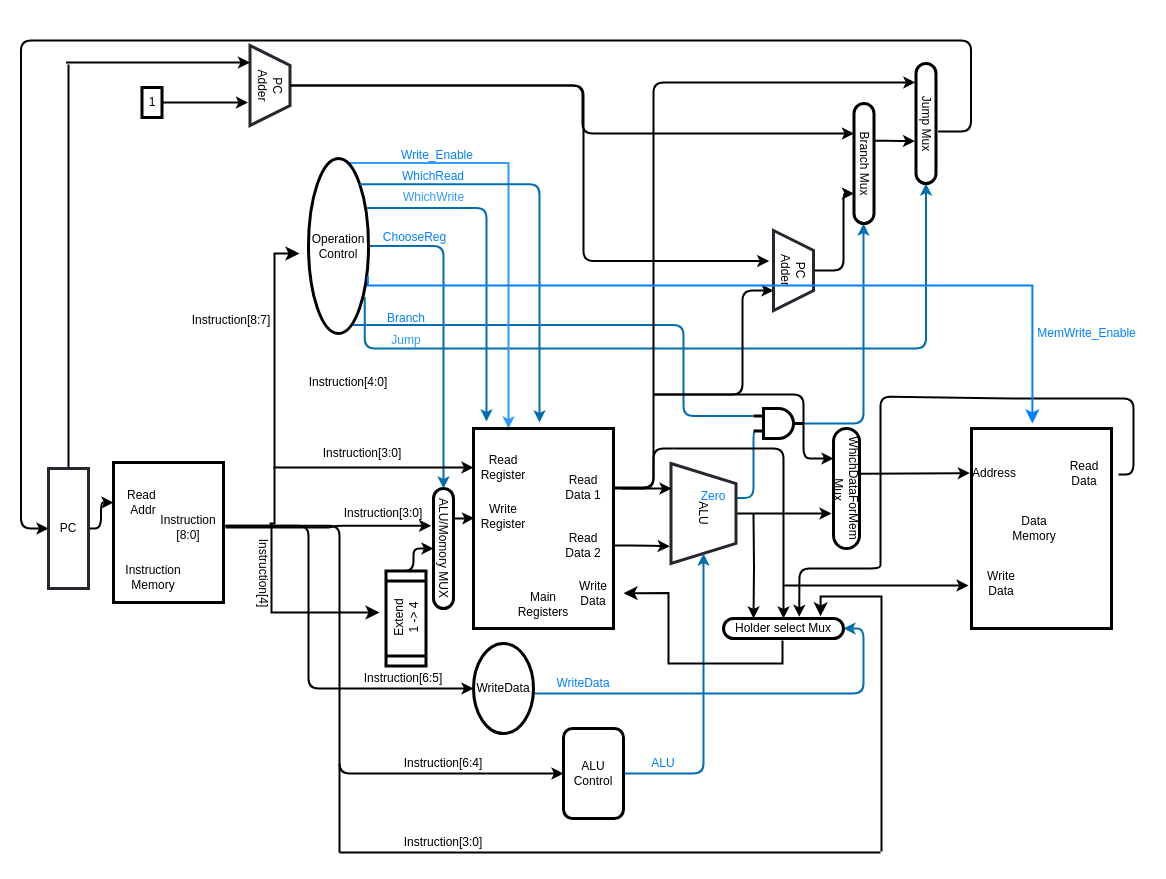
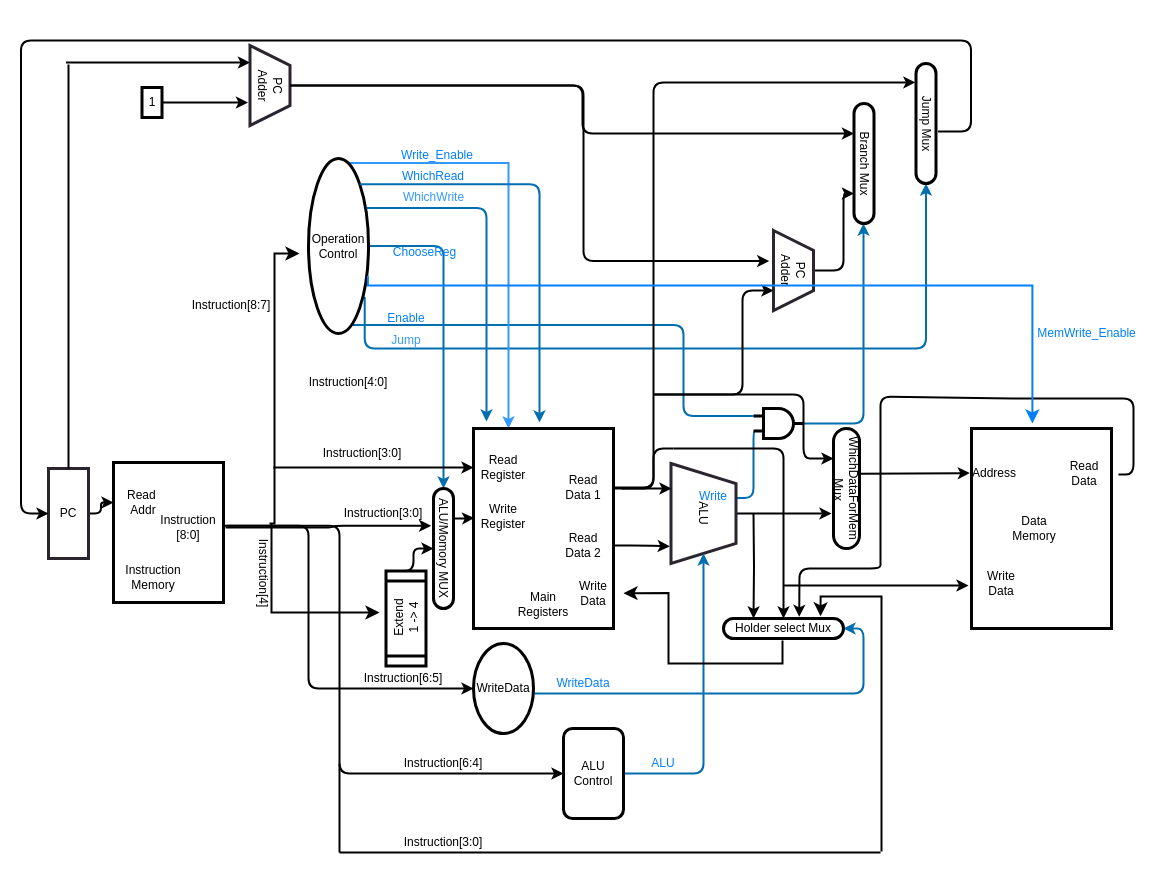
edge "Branch Mux" -> "Jump Mux": removed
node "ChooseReg": moved (414, 238) -> (424, 253)
node "Branch": label "Branch" -> "Enable"
node "Instruction[8:7]": moved (232, 321) -> (232, 306)
node "Zero": label "Zero" -> "Write"
node "PC": size 40x120 -> 40x90
